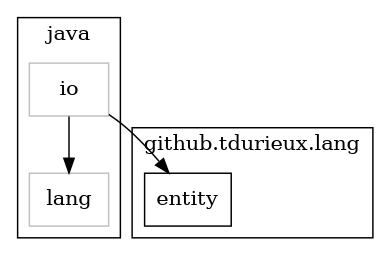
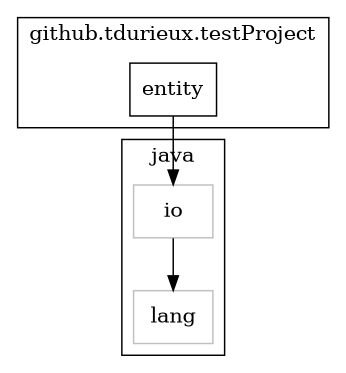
edge "io" -> "entity": reversed
cluster "github.tdurieux.lang": label "github.tdurieux.lang" -> "github.tdurieux.testProject"
